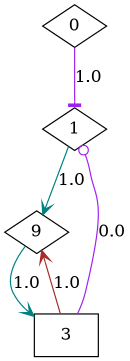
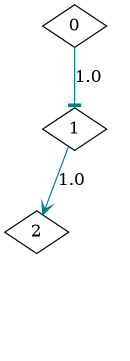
edge "0" -> "1": color purple -> teal
node "9": label "9" -> "2"
node "3": removed
